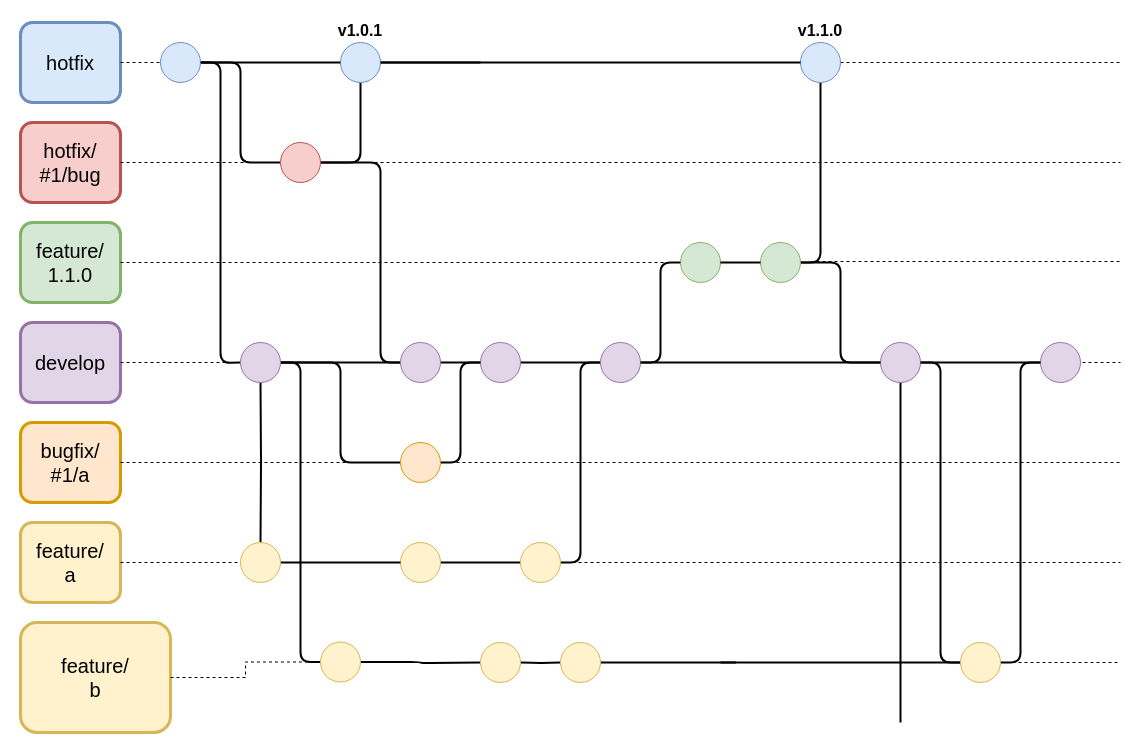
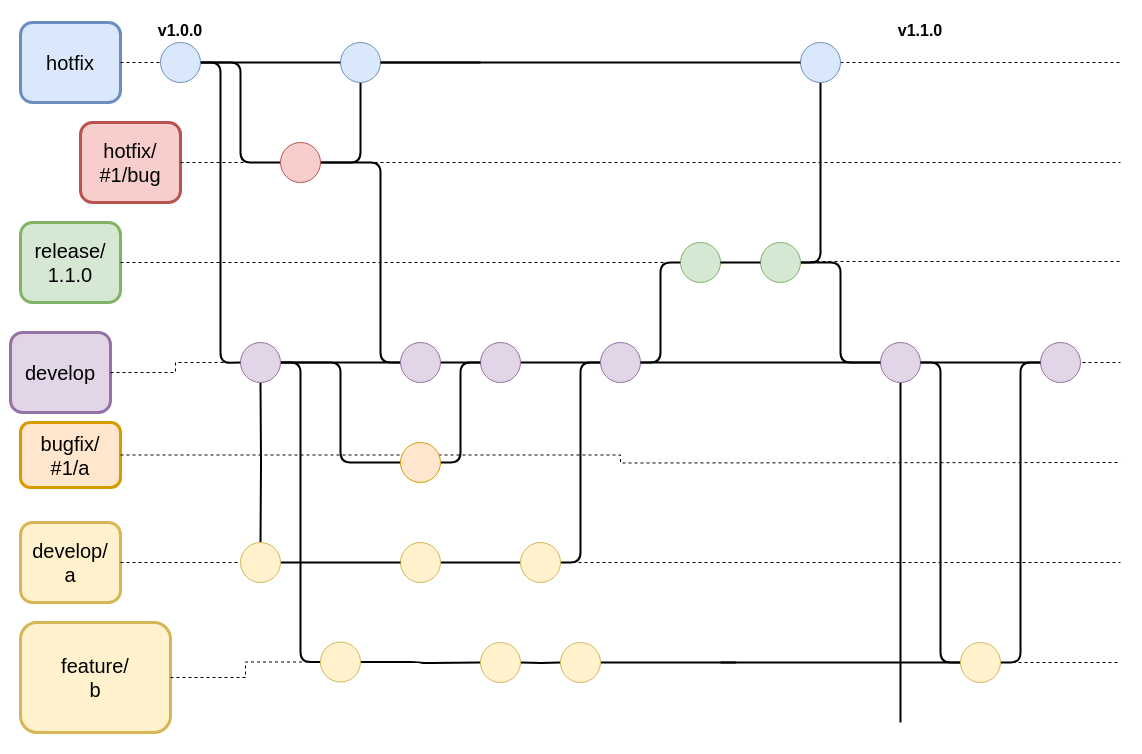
node "v1.0.0": added
node "v1.0.1": removed
node "v1.1.0": moved (821, 31) -> (921, 31)
node "hotfix/ #1/bug": moved (71, 163) -> (131, 163)
node "feature/ 1.1.0": label "feature/ 1.1.0" -> "release/ 1.1.0"
node "develop": moved (71, 363) -> (61, 373)
node "bugfix/ #1/a": size 100x80 -> 100x65
node "feature/ a": label "feature/ a" -> "develop/ a"
